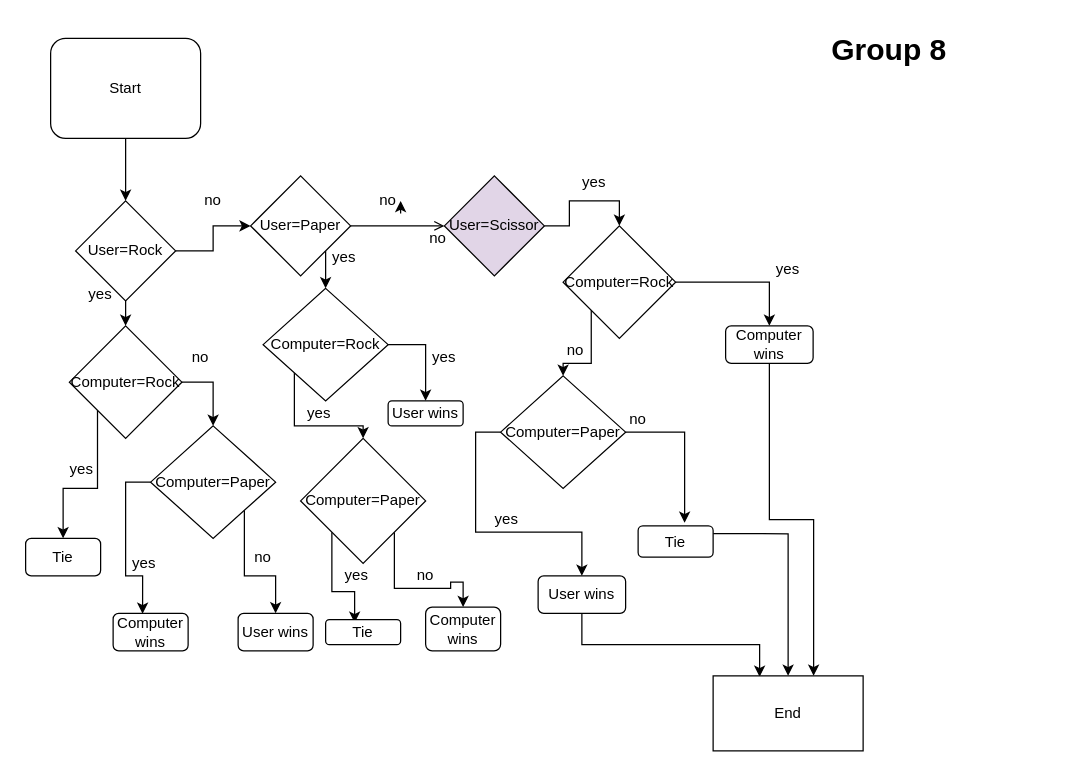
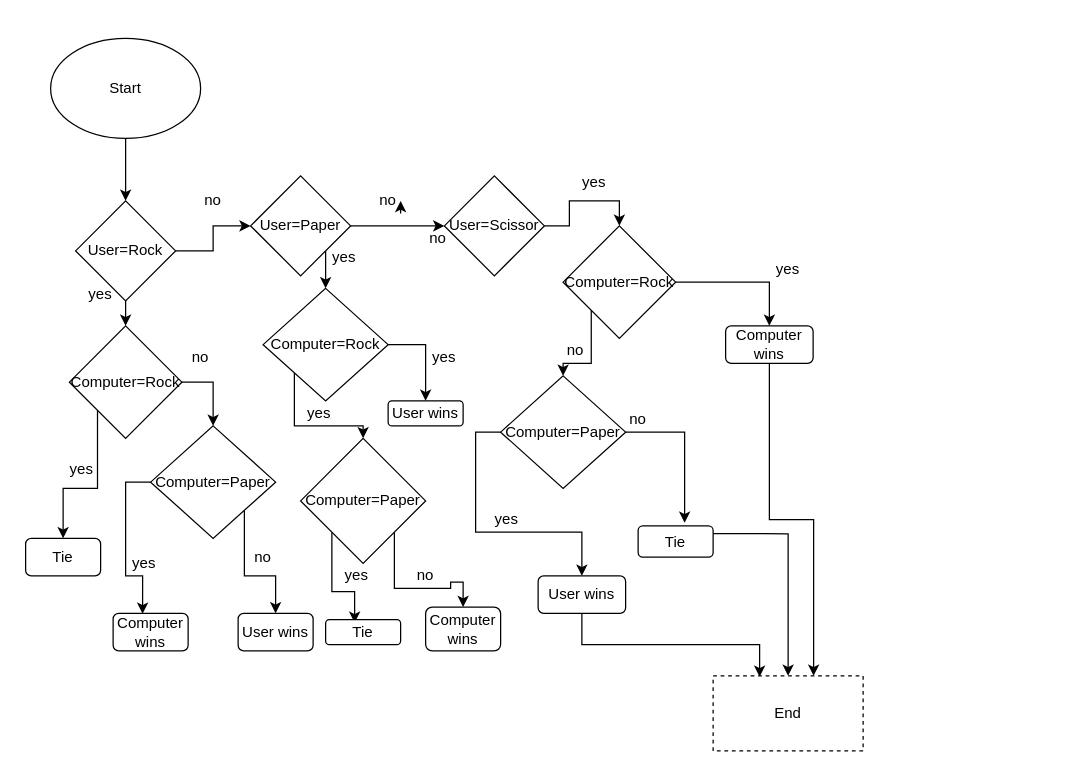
node "Start": shape rounded rectangle -> ellipse
node "Group 8": removed
edge "User=Paper" -> "User=Scissor": arrowhead open -> classic
node "User=Scissor": fillcolor #e1d5e7 -> #ffffff
node "End": style solid -> dashed
